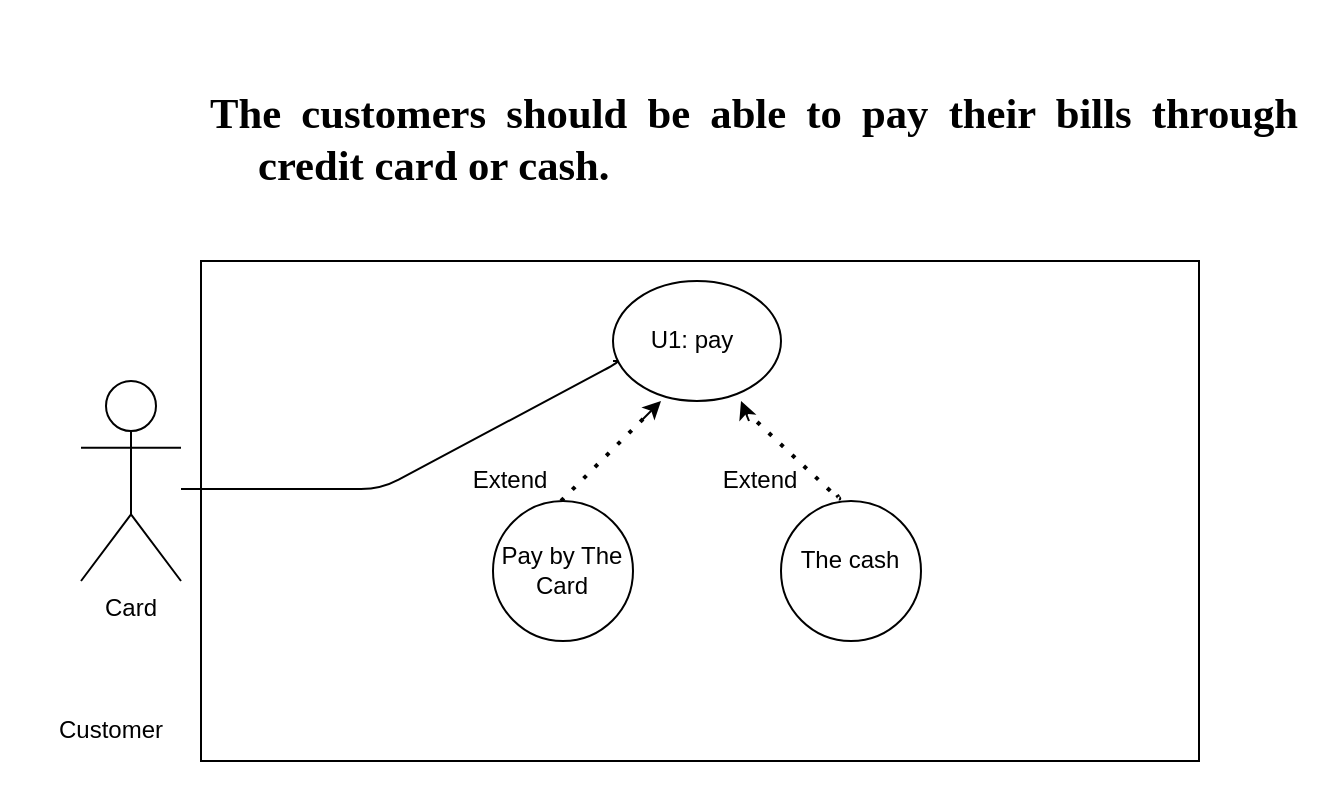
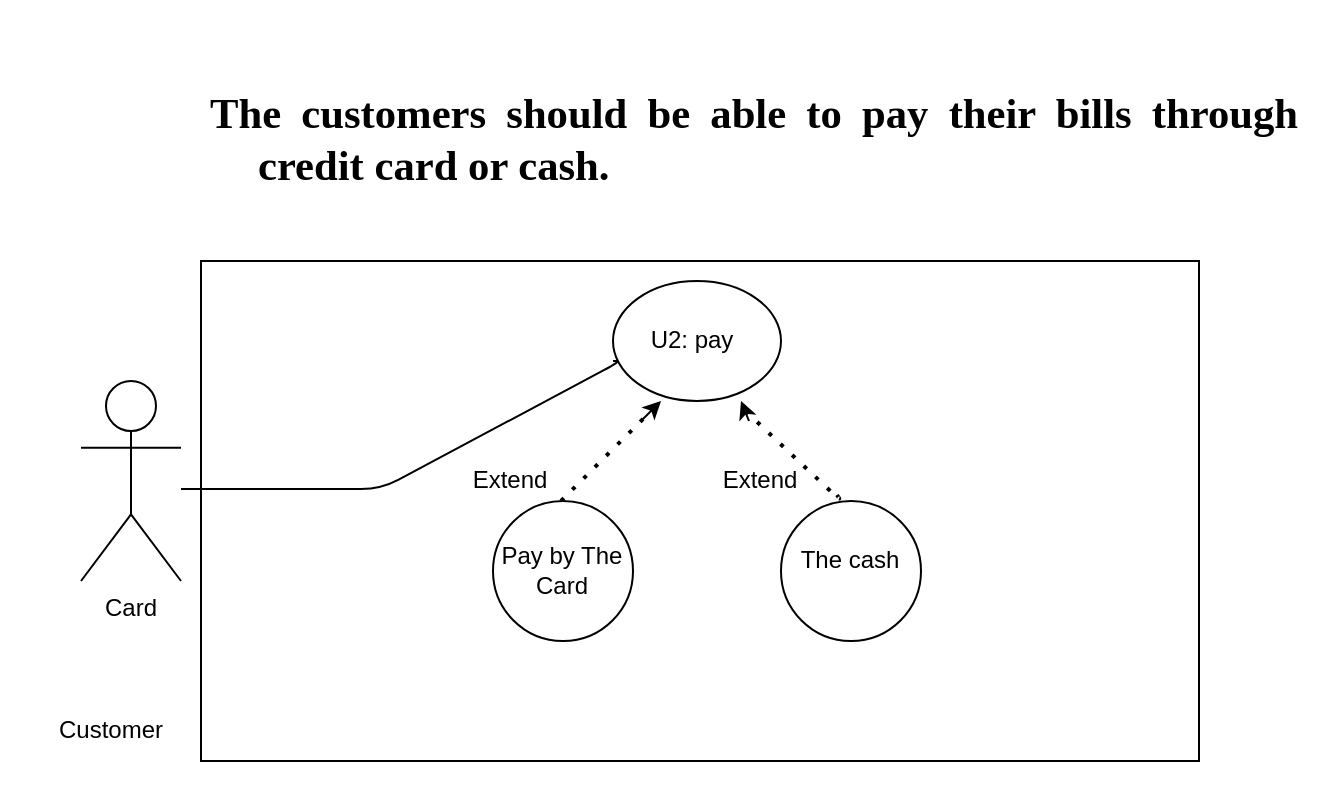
node "U1: pay": label "U1: pay" -> "U2: pay"
